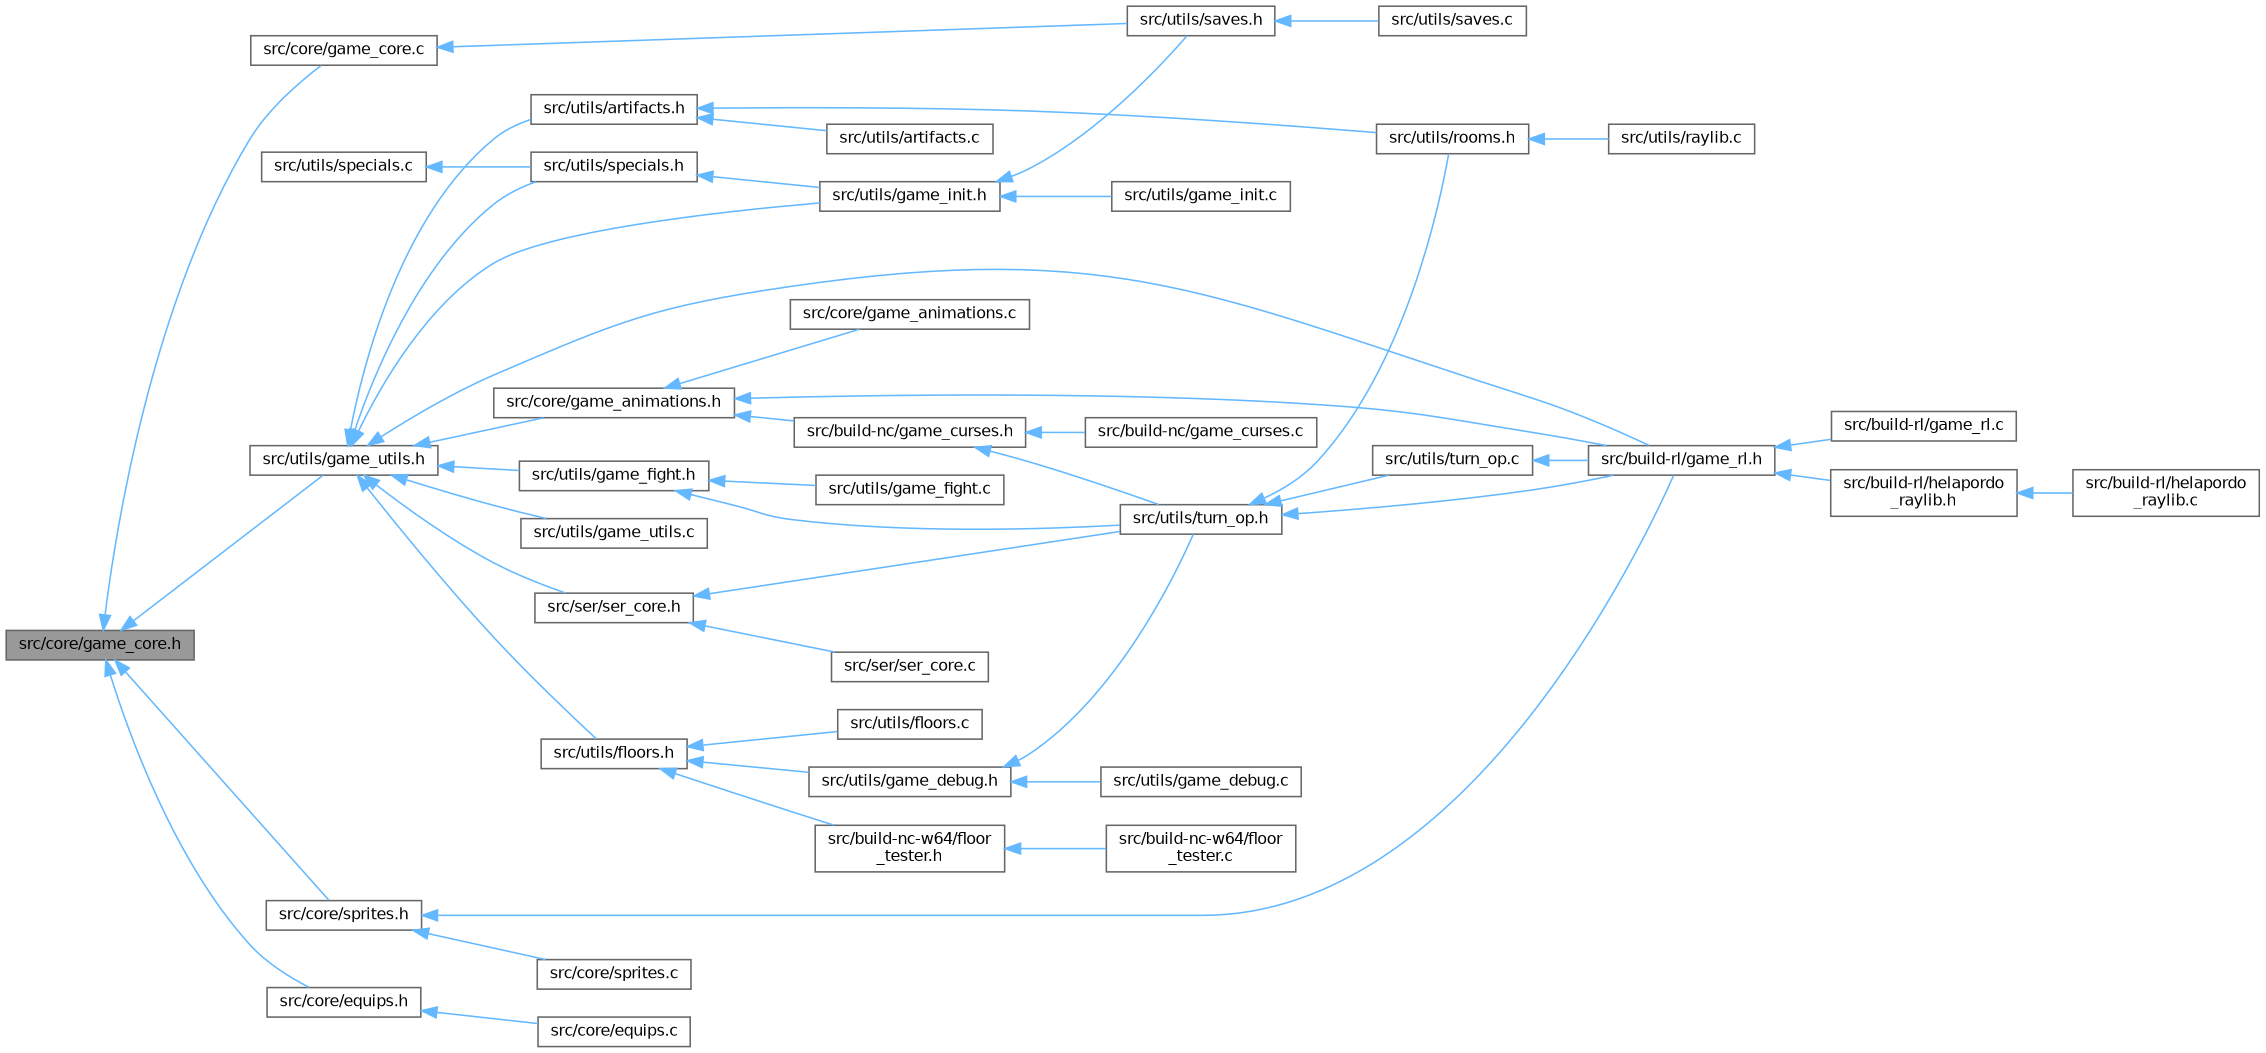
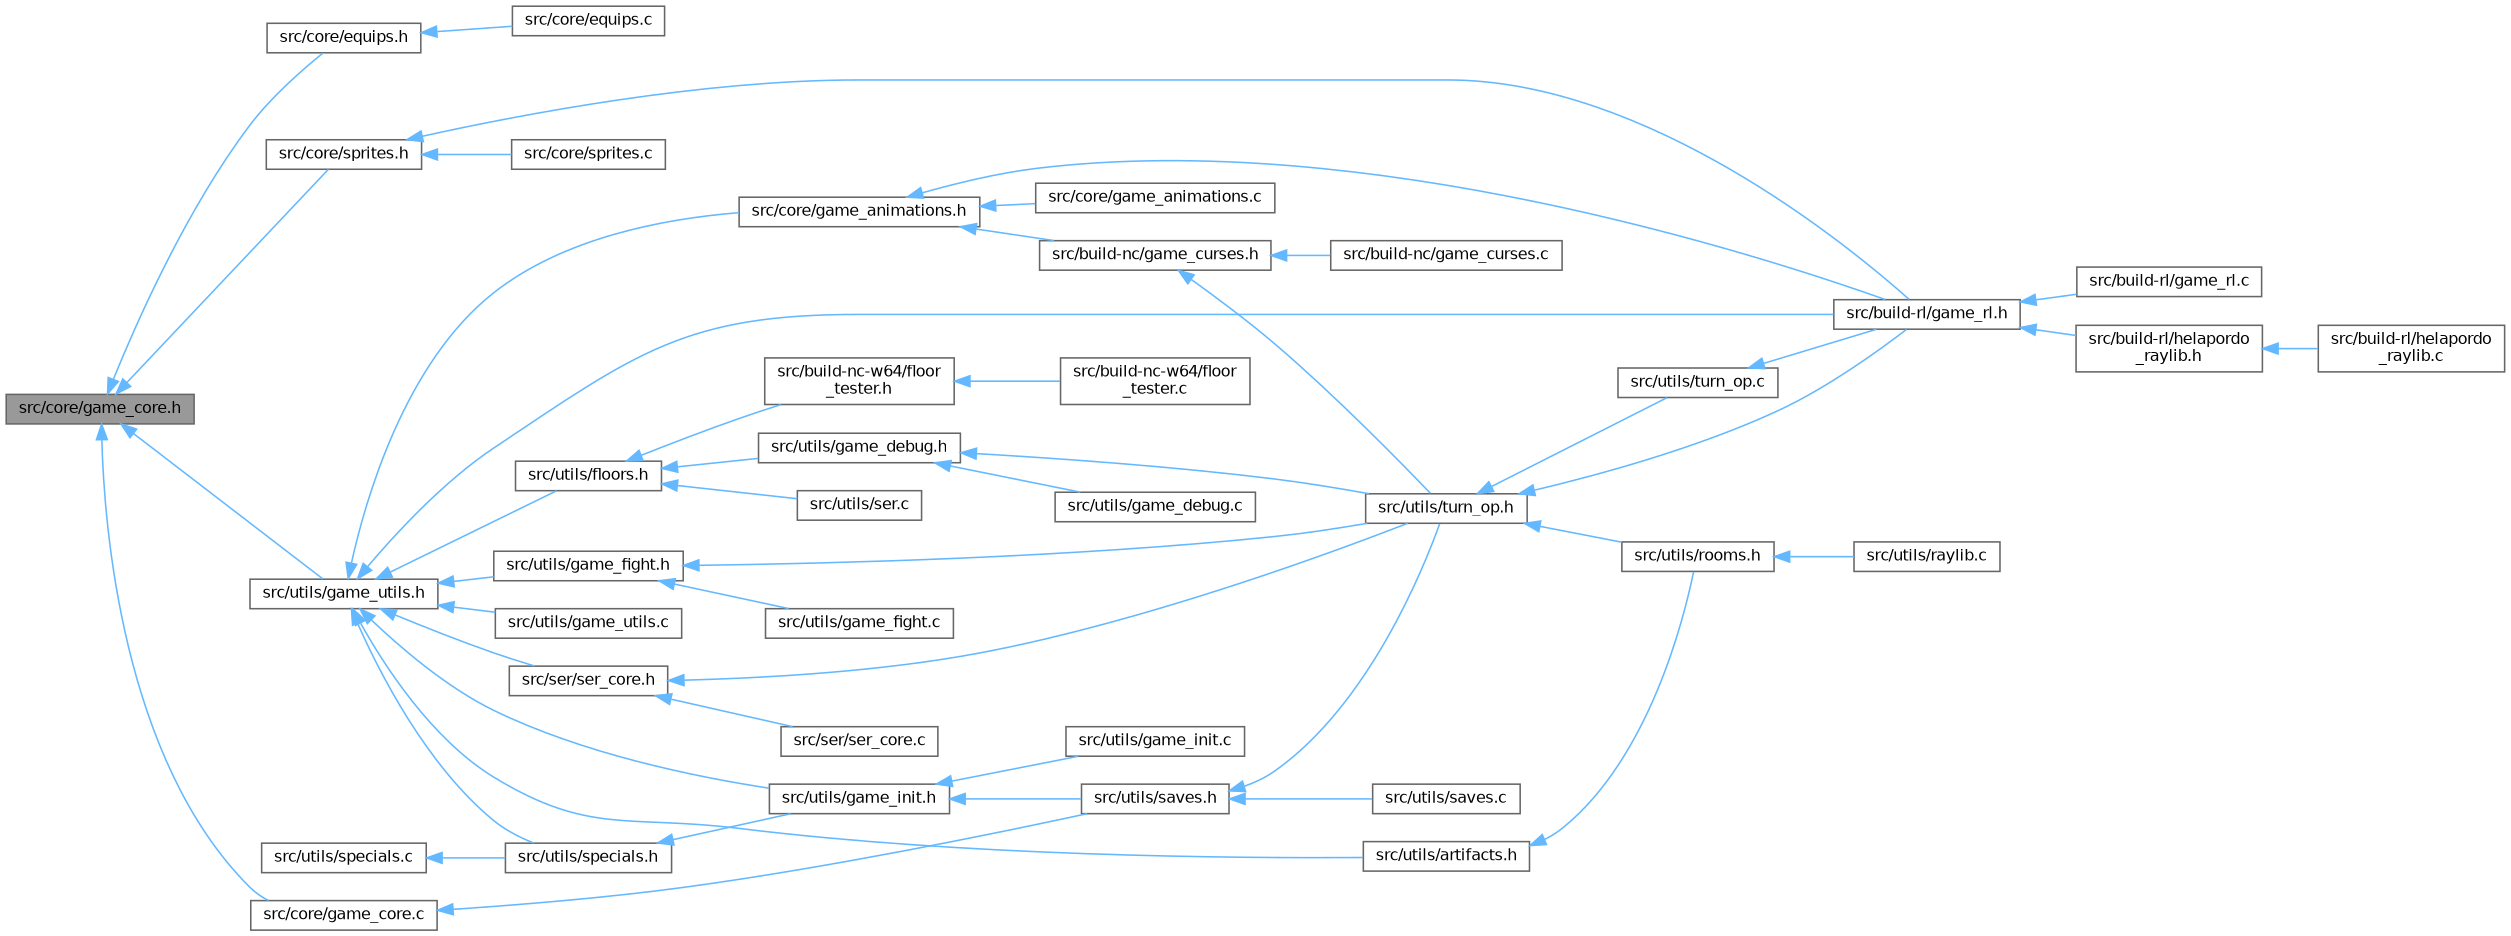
node "src/utils/artifacts.c": removed
edge "src/utils/turn_op.h" -> "src/utils/saves.h": added
node "src/utils/floors.c": label "src/utils/floors.c" -> "src/utils/ser.c"
